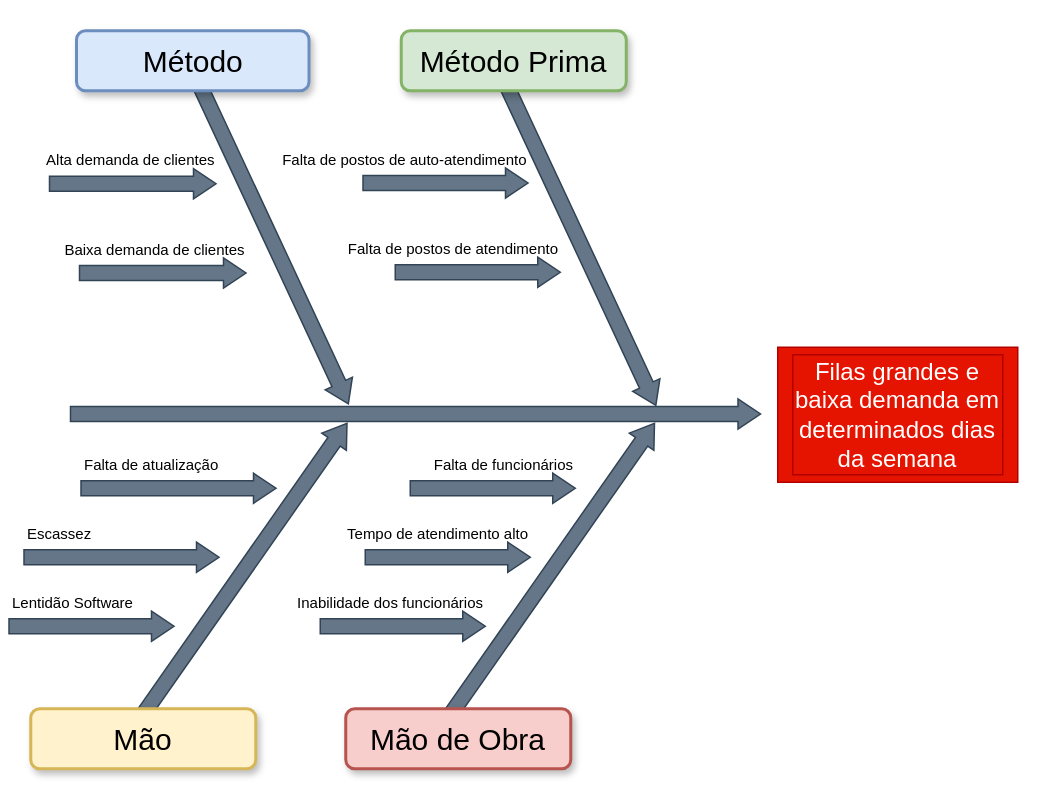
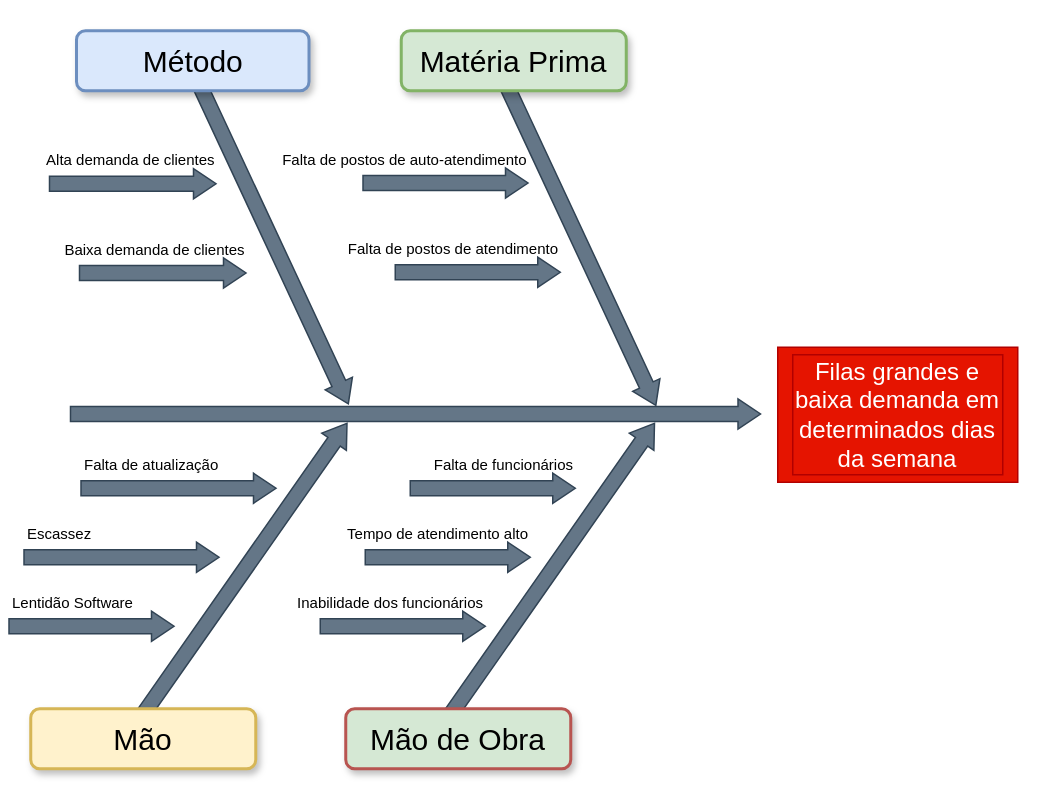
node "Método Prima": label "Método Prima" -> "Matéria Prima"
node "Mão de Obra": fillcolor #f8cecc -> #d5e8d4
